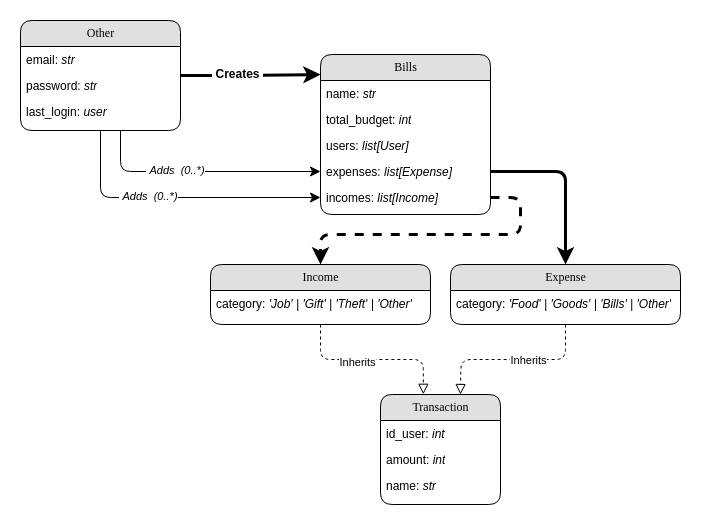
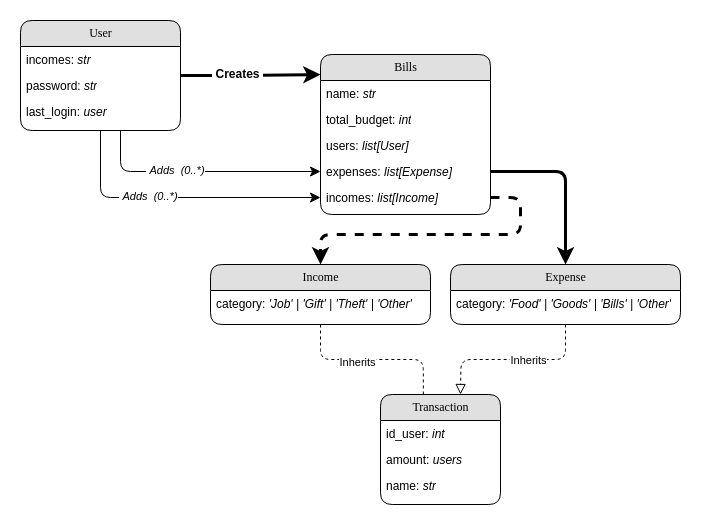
node "Other": label "Other" -> "User"
node "email: str": label "email: str" -> "incomes: str"
edge "Income" -> "Transaction": arrowhead block -> none
node "amount: int": label "amount: int" -> "amount: users"
